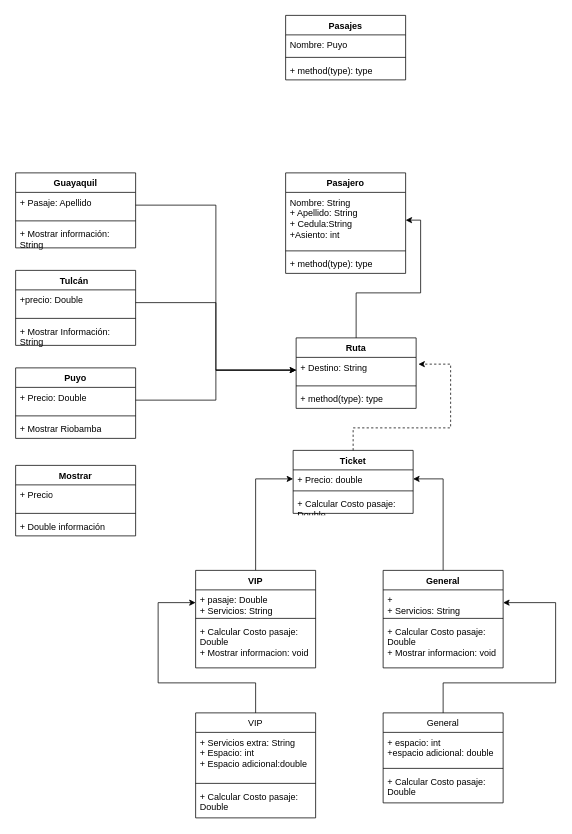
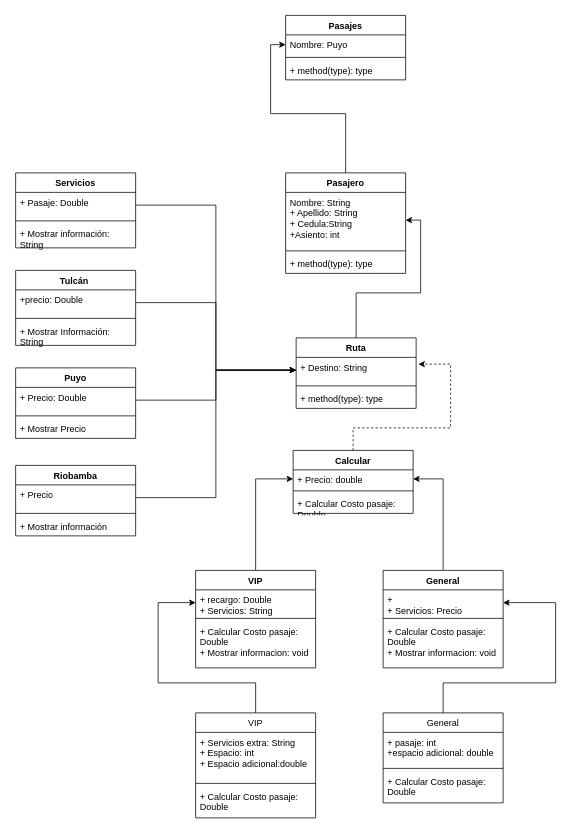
edge "Pasajero" -> "Nombre: Puyo": added
node "Guayaquil": label "Guayaquil" -> "Servicios"
node "+ Pasaje: Apellido": label "+ Pasaje: Apellido" -> "+ Pasaje: Double"
node "+ Mostrar Riobamba": label "+ Mostrar Riobamba" -> "+ Mostrar Precio"
node "Ticket": label "Ticket" -> "Calcular"
node "Mostrar": label "Mostrar" -> "Riobamba"
edge "+ Precio" -> "+ Destino: String": added
node "+ Double información": label "+ Double información" -> "+ Mostrar información"
node "+ pasaje: Double + Servicios: String": label "+ pasaje: Double + Servicios: String" -> "+ recargo: Double + Servicios: String"
node "+ + Servicios: String": label "+ + Servicios: String" -> "+ + Servicios: Precio"
node "+ espacio: int +espacio adicional: double": label "+ espacio: int +espacio adicional: double" -> "+ pasaje: int +espacio adicional: double"
